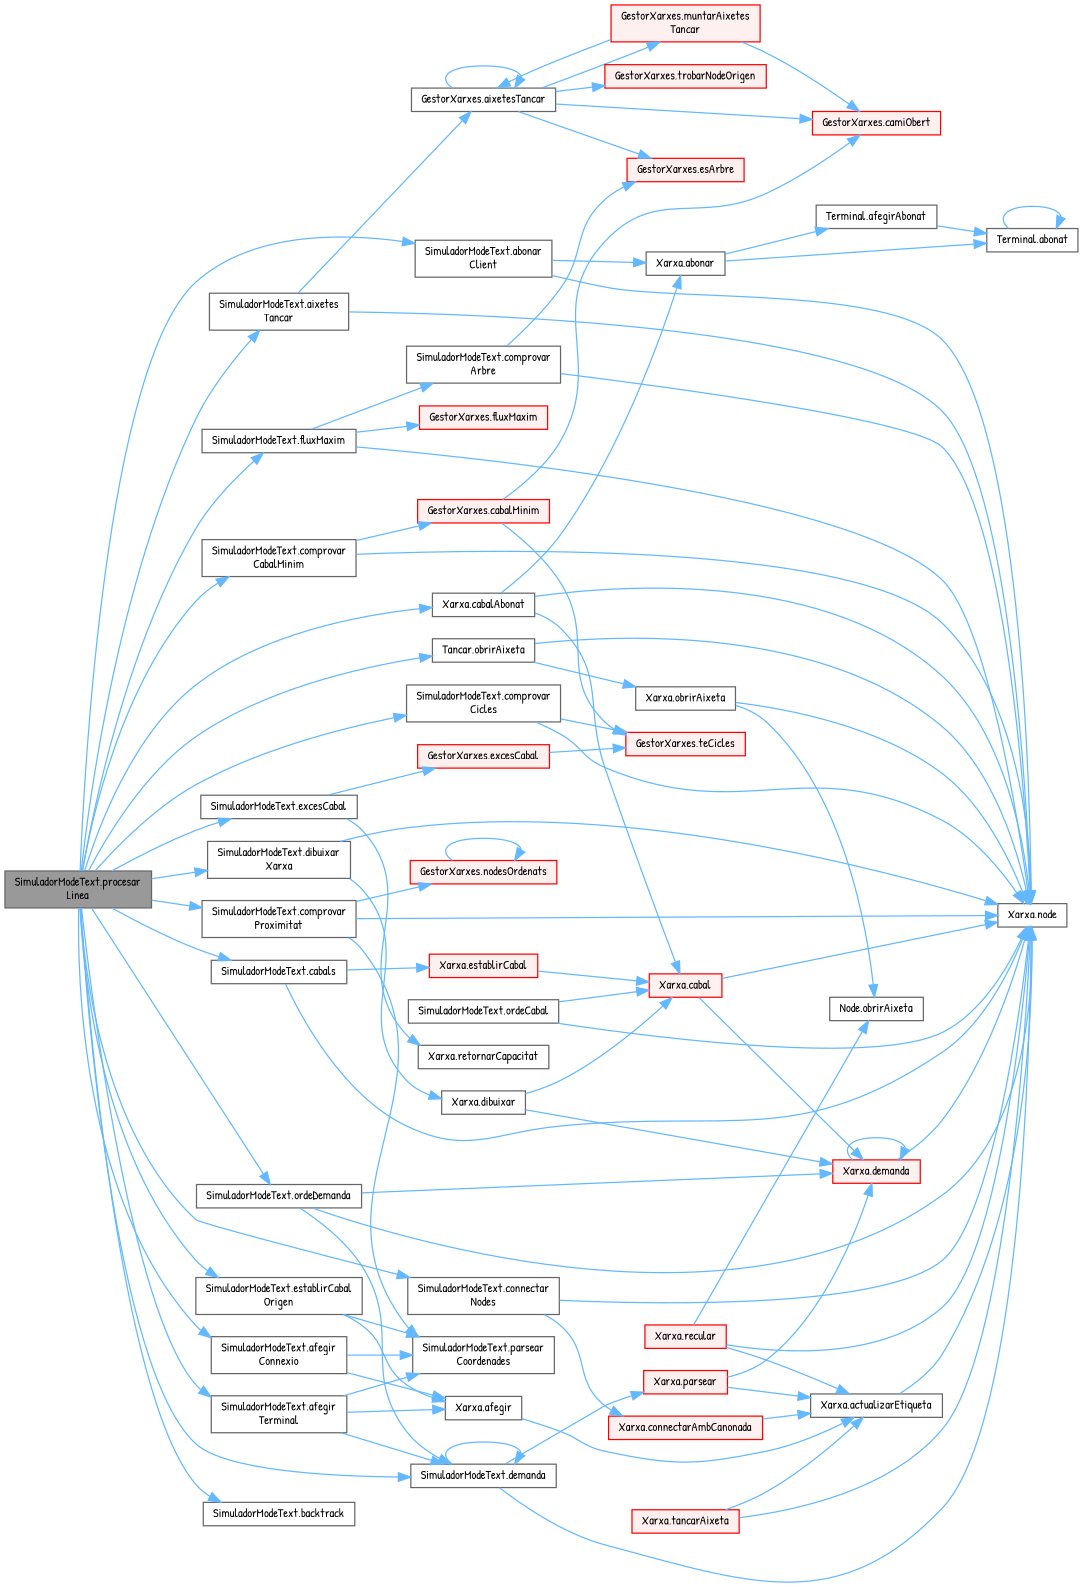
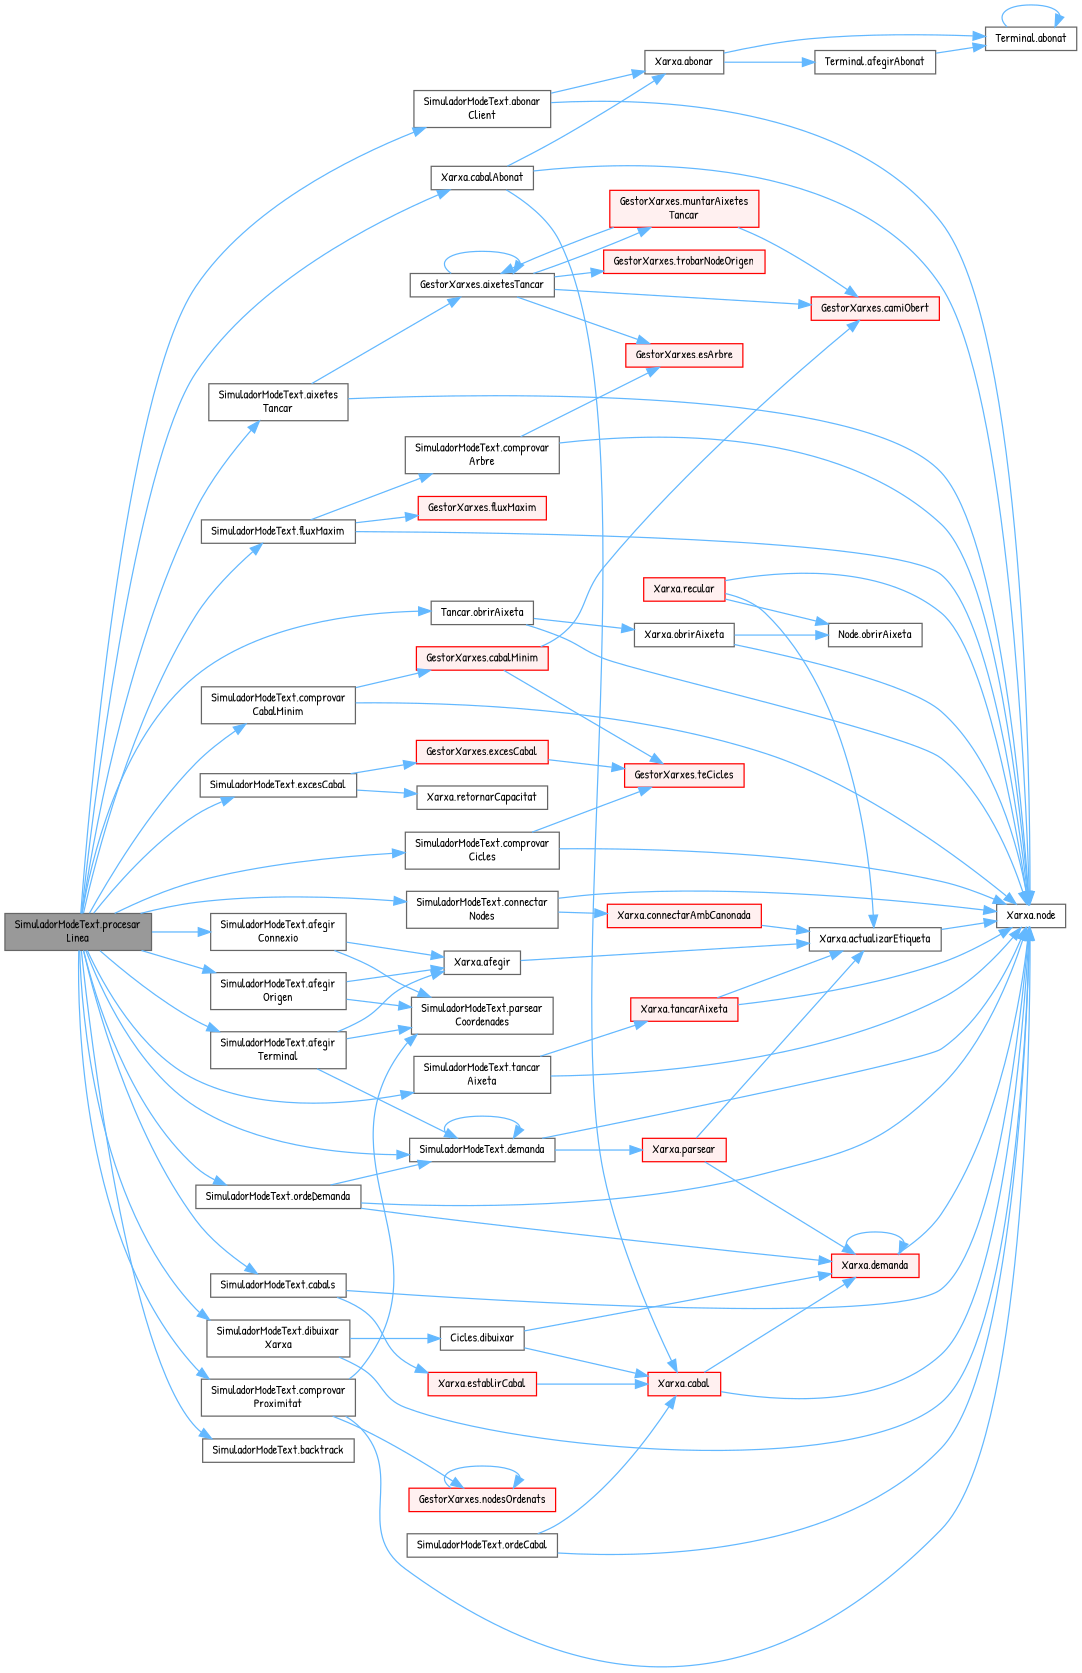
node "SimuladorModeText.tancar Aixeta": added
node "Xarxa.dibuixar": label "Xarxa.dibuixar" -> "Cicles.dibuixar"
node "SimuladorModeText.establirCabal Origen": label "SimuladorModeText.establirCabal Origen" -> "SimuladorModeText.afegir Origen"
